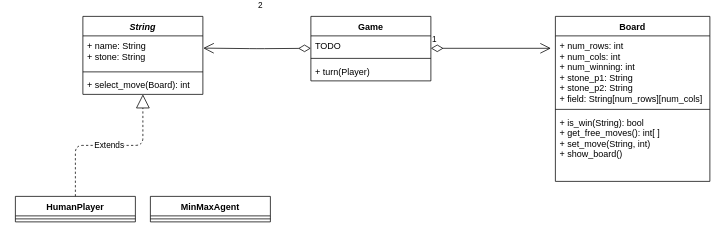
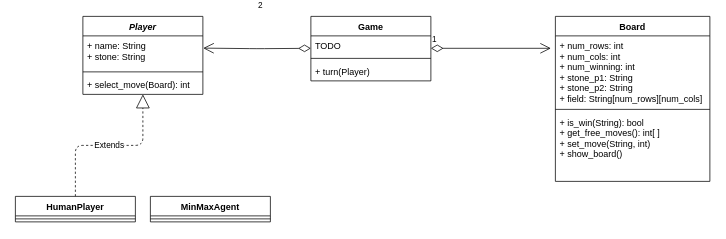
node "String": label "String" -> "Player"
